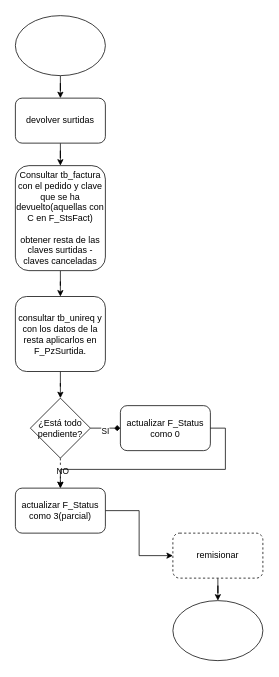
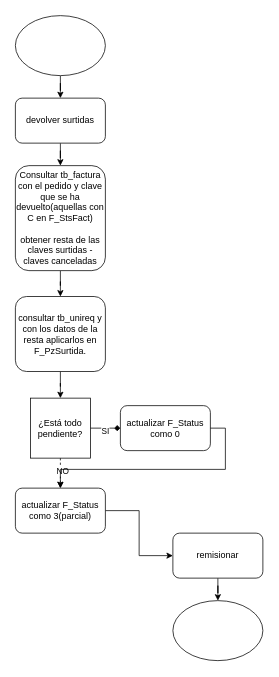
node "¿Está todo pendiente?": shape diamond -> rectangle
node "remisionar": style dashed -> solid
